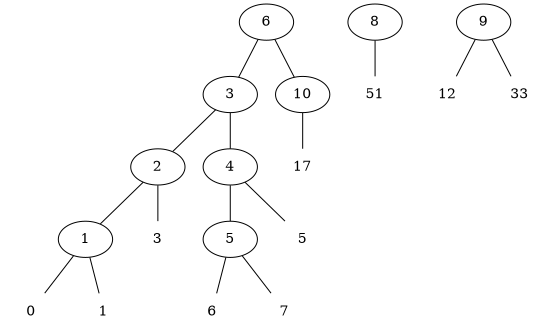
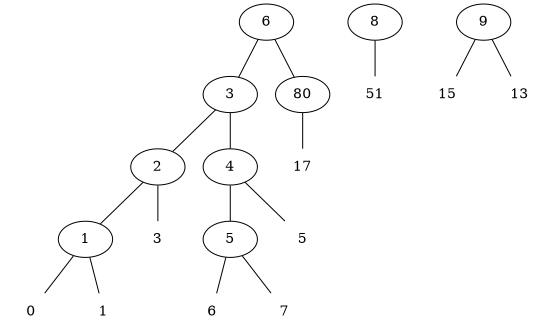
node "10": label "10" -> "80"
node "12": label "12" -> "15"
node "33": label "33" -> "13"
